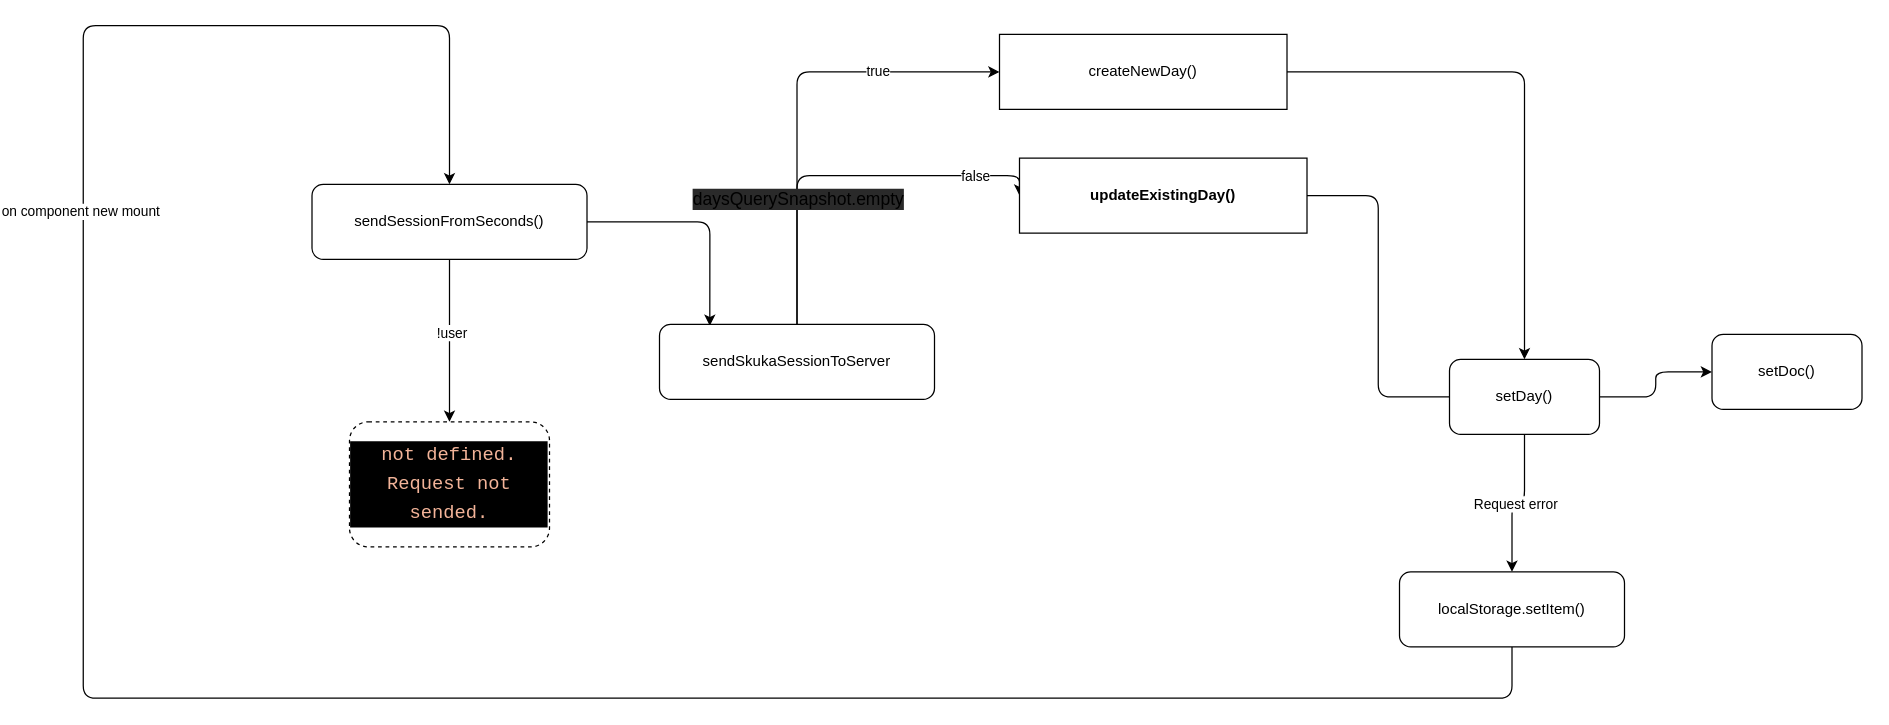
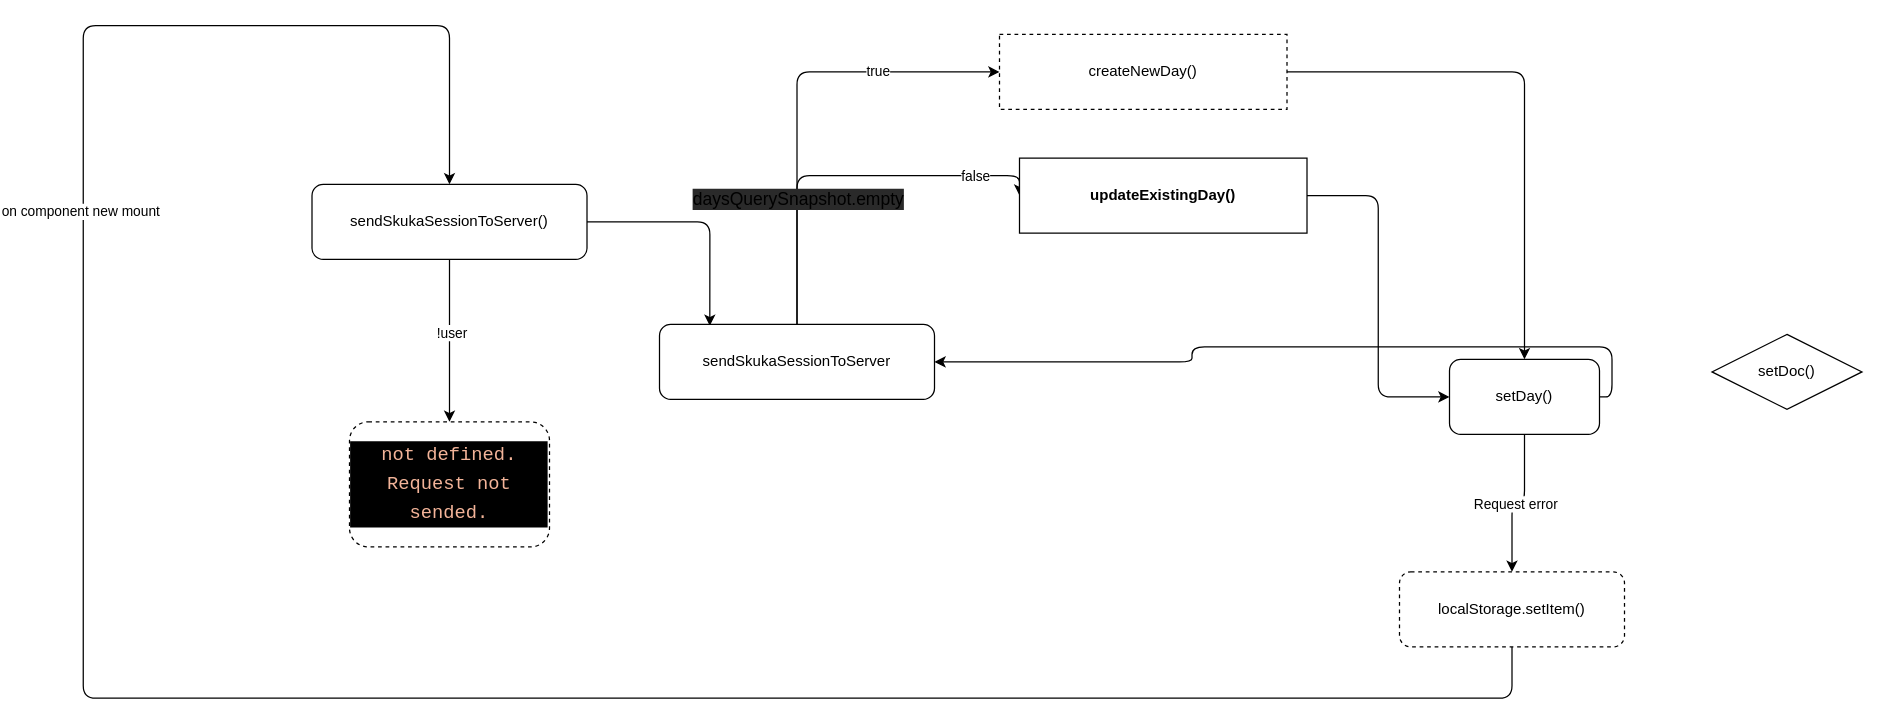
node "createNewDay()": style solid -> dashed
node "sendSessionFromSeconds()": label "sendSessionFromSeconds()" -> "sendSkukaSessionToServer()"
node "setDoc()": shape rounded rectangle -> diamond
edge "setDay()" -> "setDoc()": now "setDay()" -> "sendSkukaSessionToServer"
edge "updateExistingDay()" -- "setDay()": arrowhead none -> classic
node "localStorage.setItem()": style solid -> dashed
